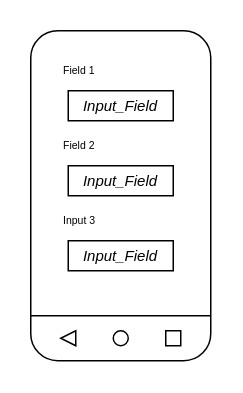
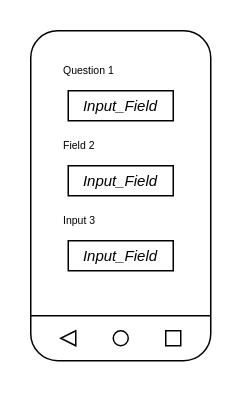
node "Field 1": label "Field 1" -> "Question 1"
